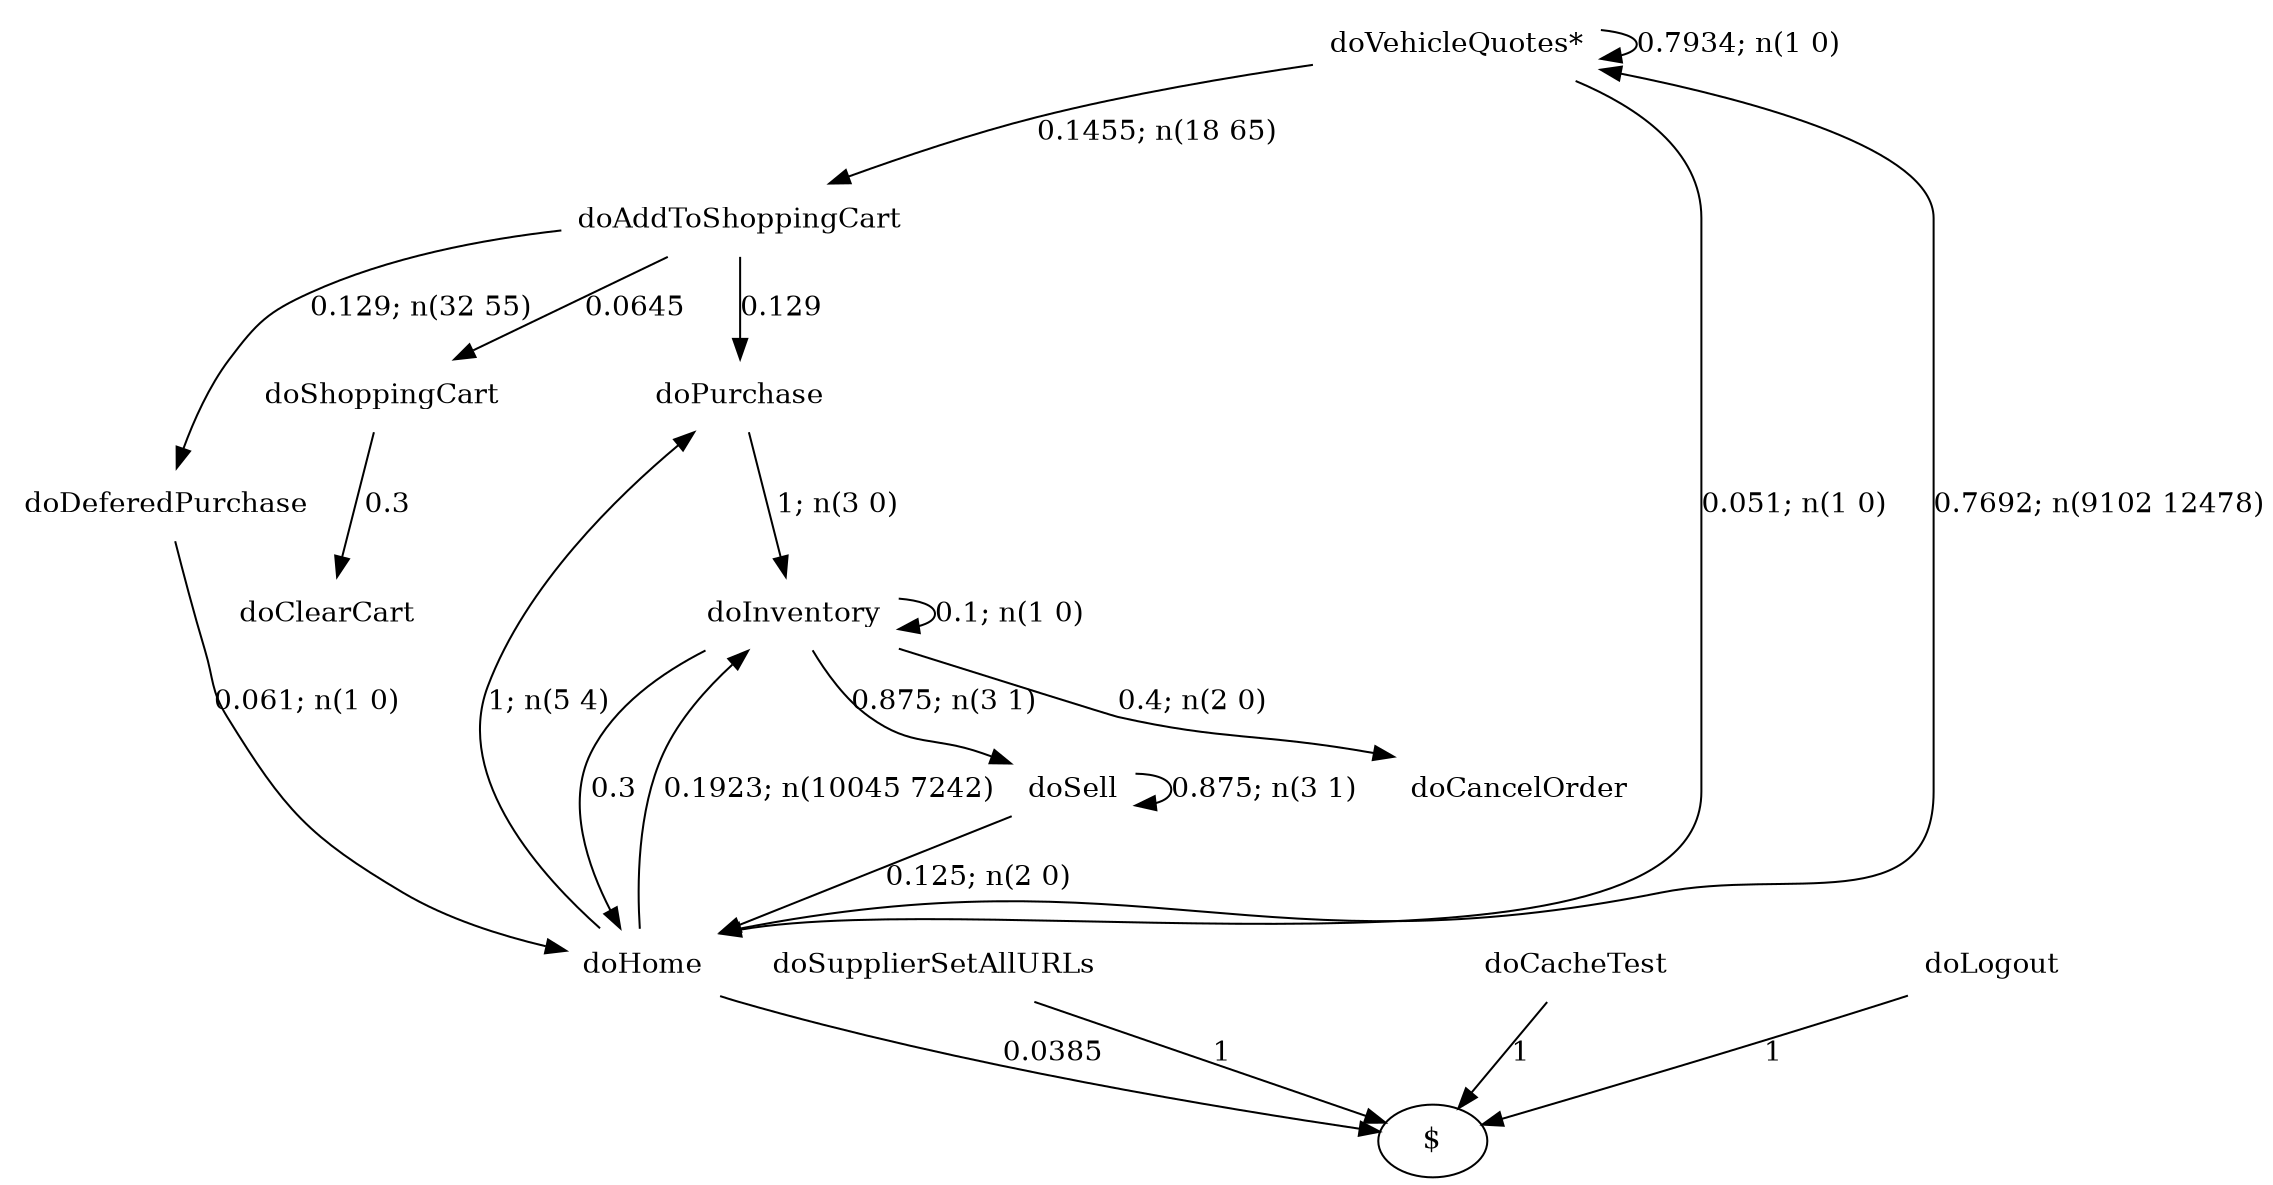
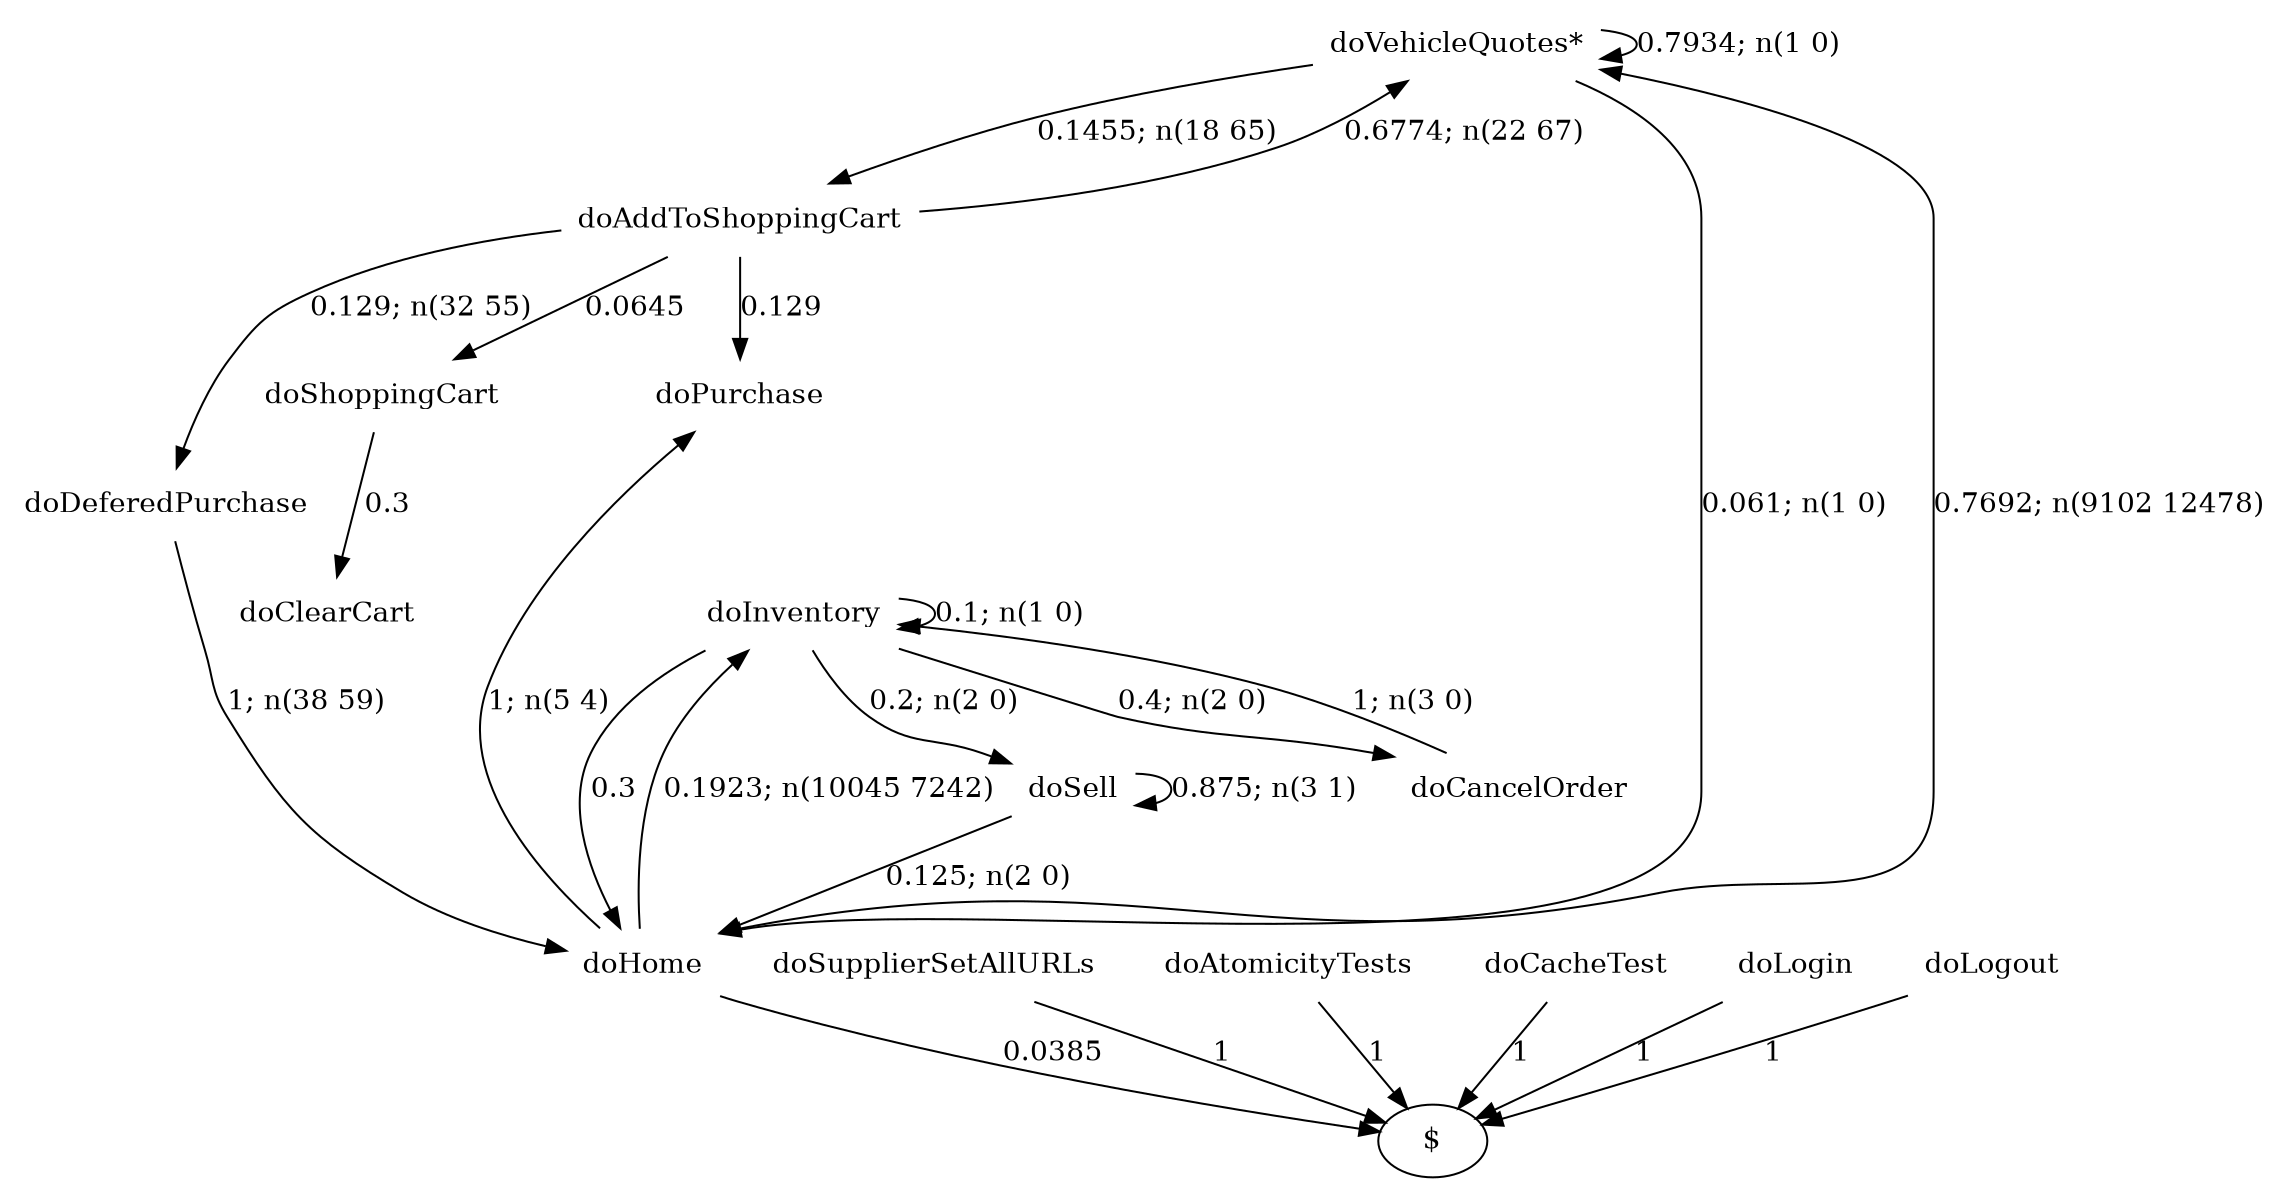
edge "doAddToShoppingCart" -> "doVehicleQuotes*": added, label "0.6774; n(22 67)"
edge "doPurchase" -> "doInventory": now "doCancelOrder" -> "doInventory"
edge "doVehicleQuotes*" -> "doHome": label "0.051; n(1 0)" -> "0.061; n(1 0)"
edge "doDeferedPurchase" -> "doHome": label "0.061; n(1 0)" -> "1; n(38 59)"
edge "doInventory" -> "doSell": label "0.875; n(3 1)" -> "0.2; n(2 0)"
node "doAtomicityTests": added
node "doLogin": added
